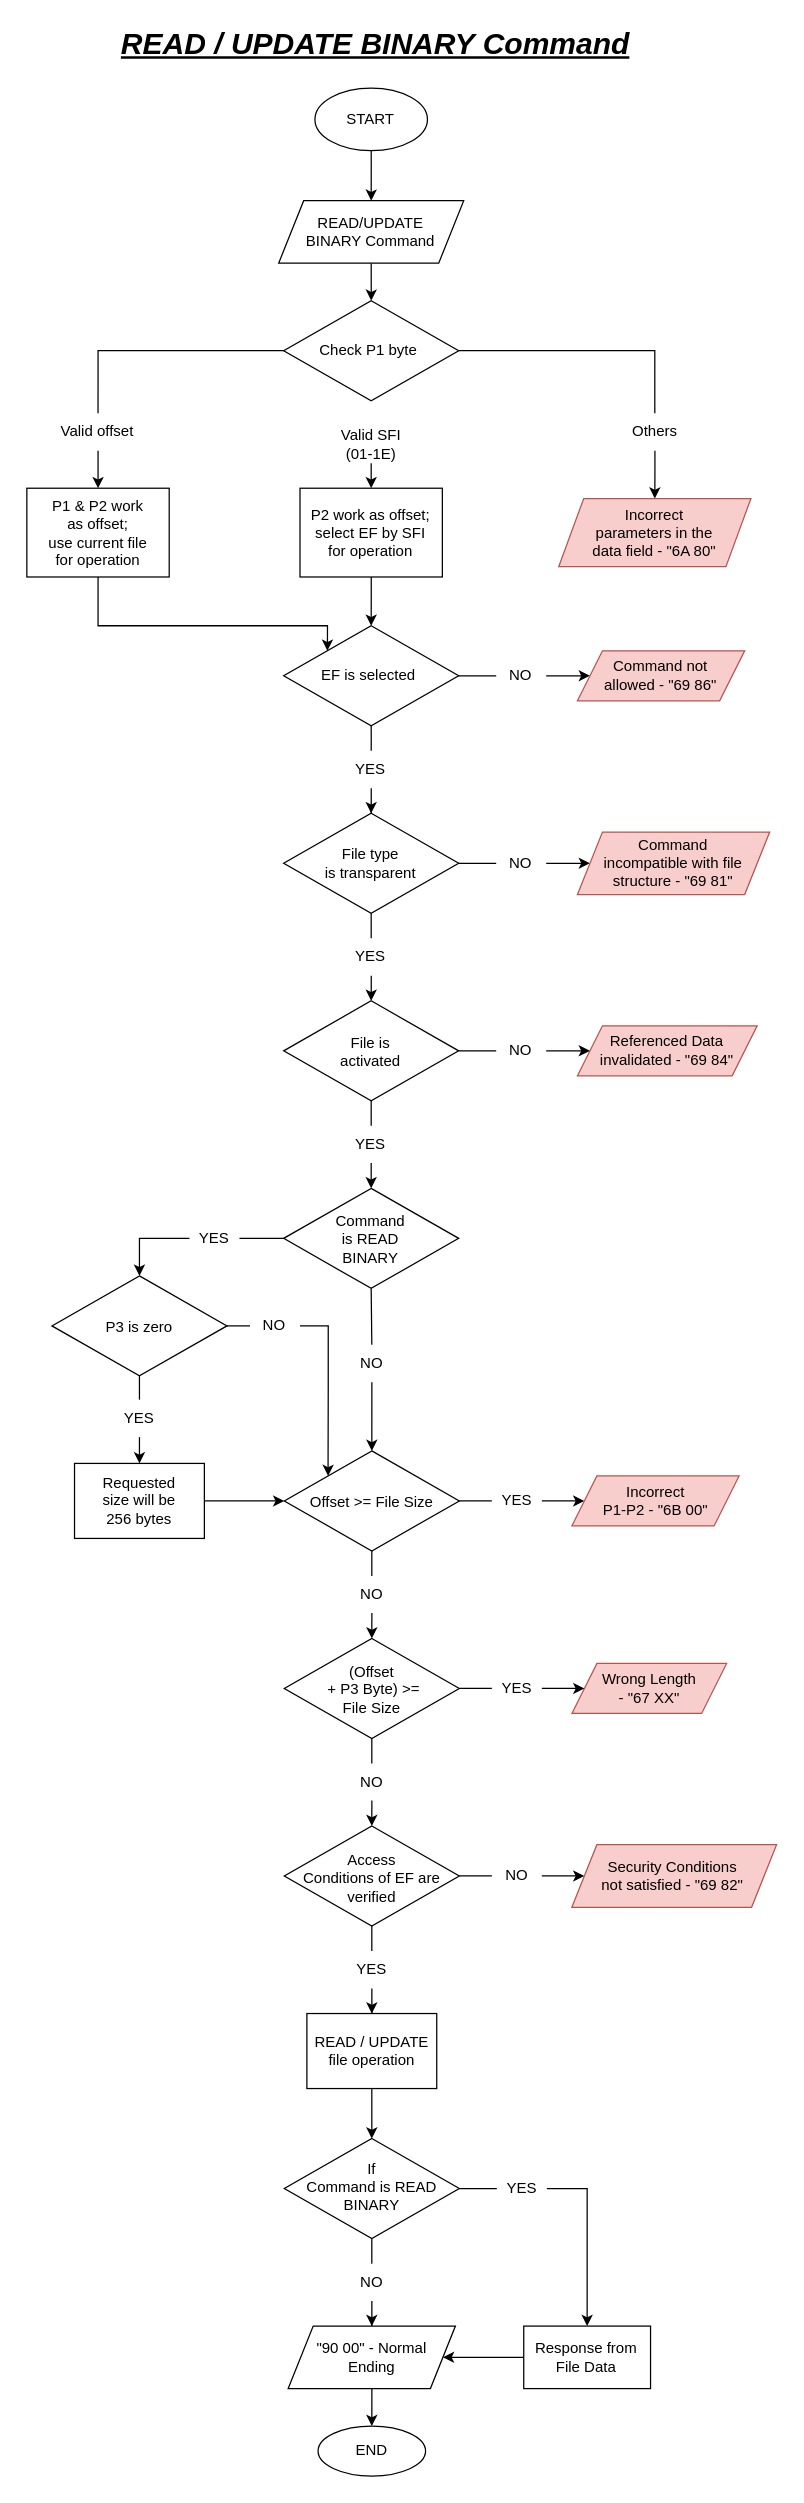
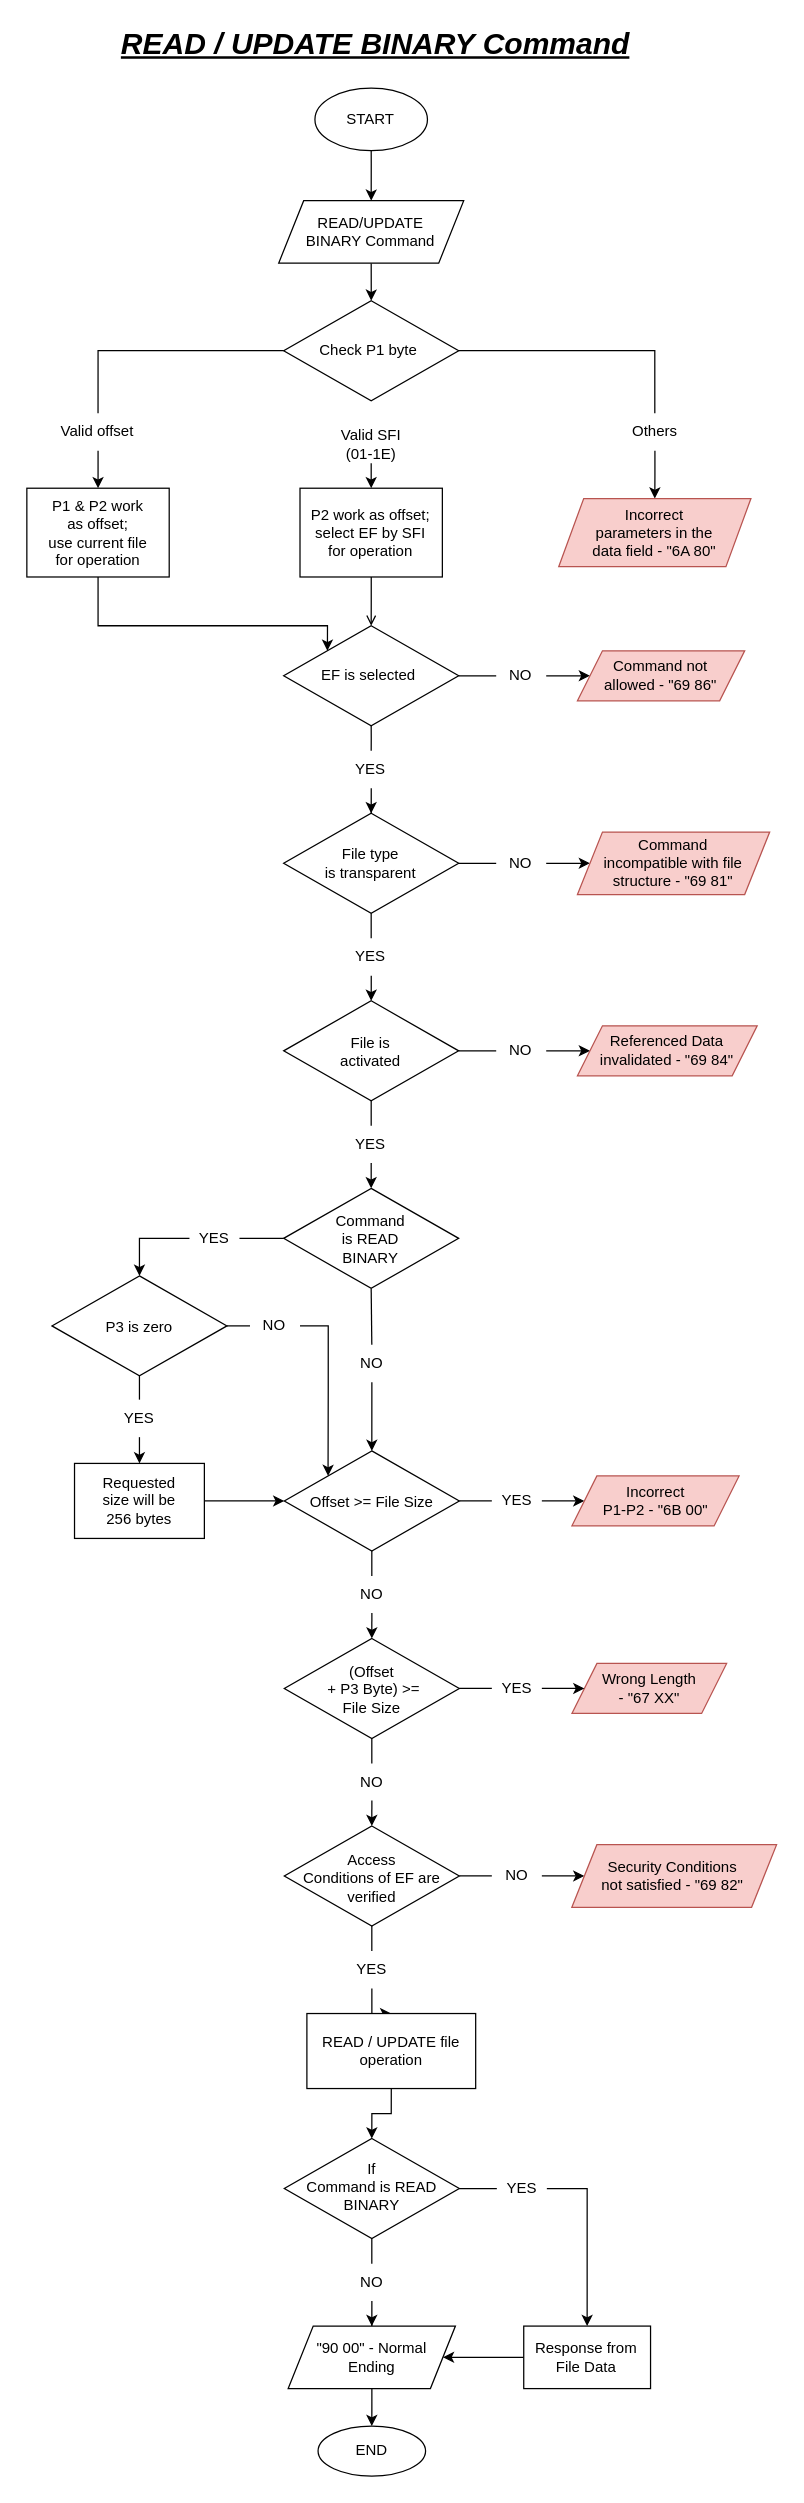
edge "P2 work as offset; select EF by SFI for operation" -> "EF is selected": arrowhead classic -> open
node "READ / UPDATE file operation": size 130x75 -> 169x75
